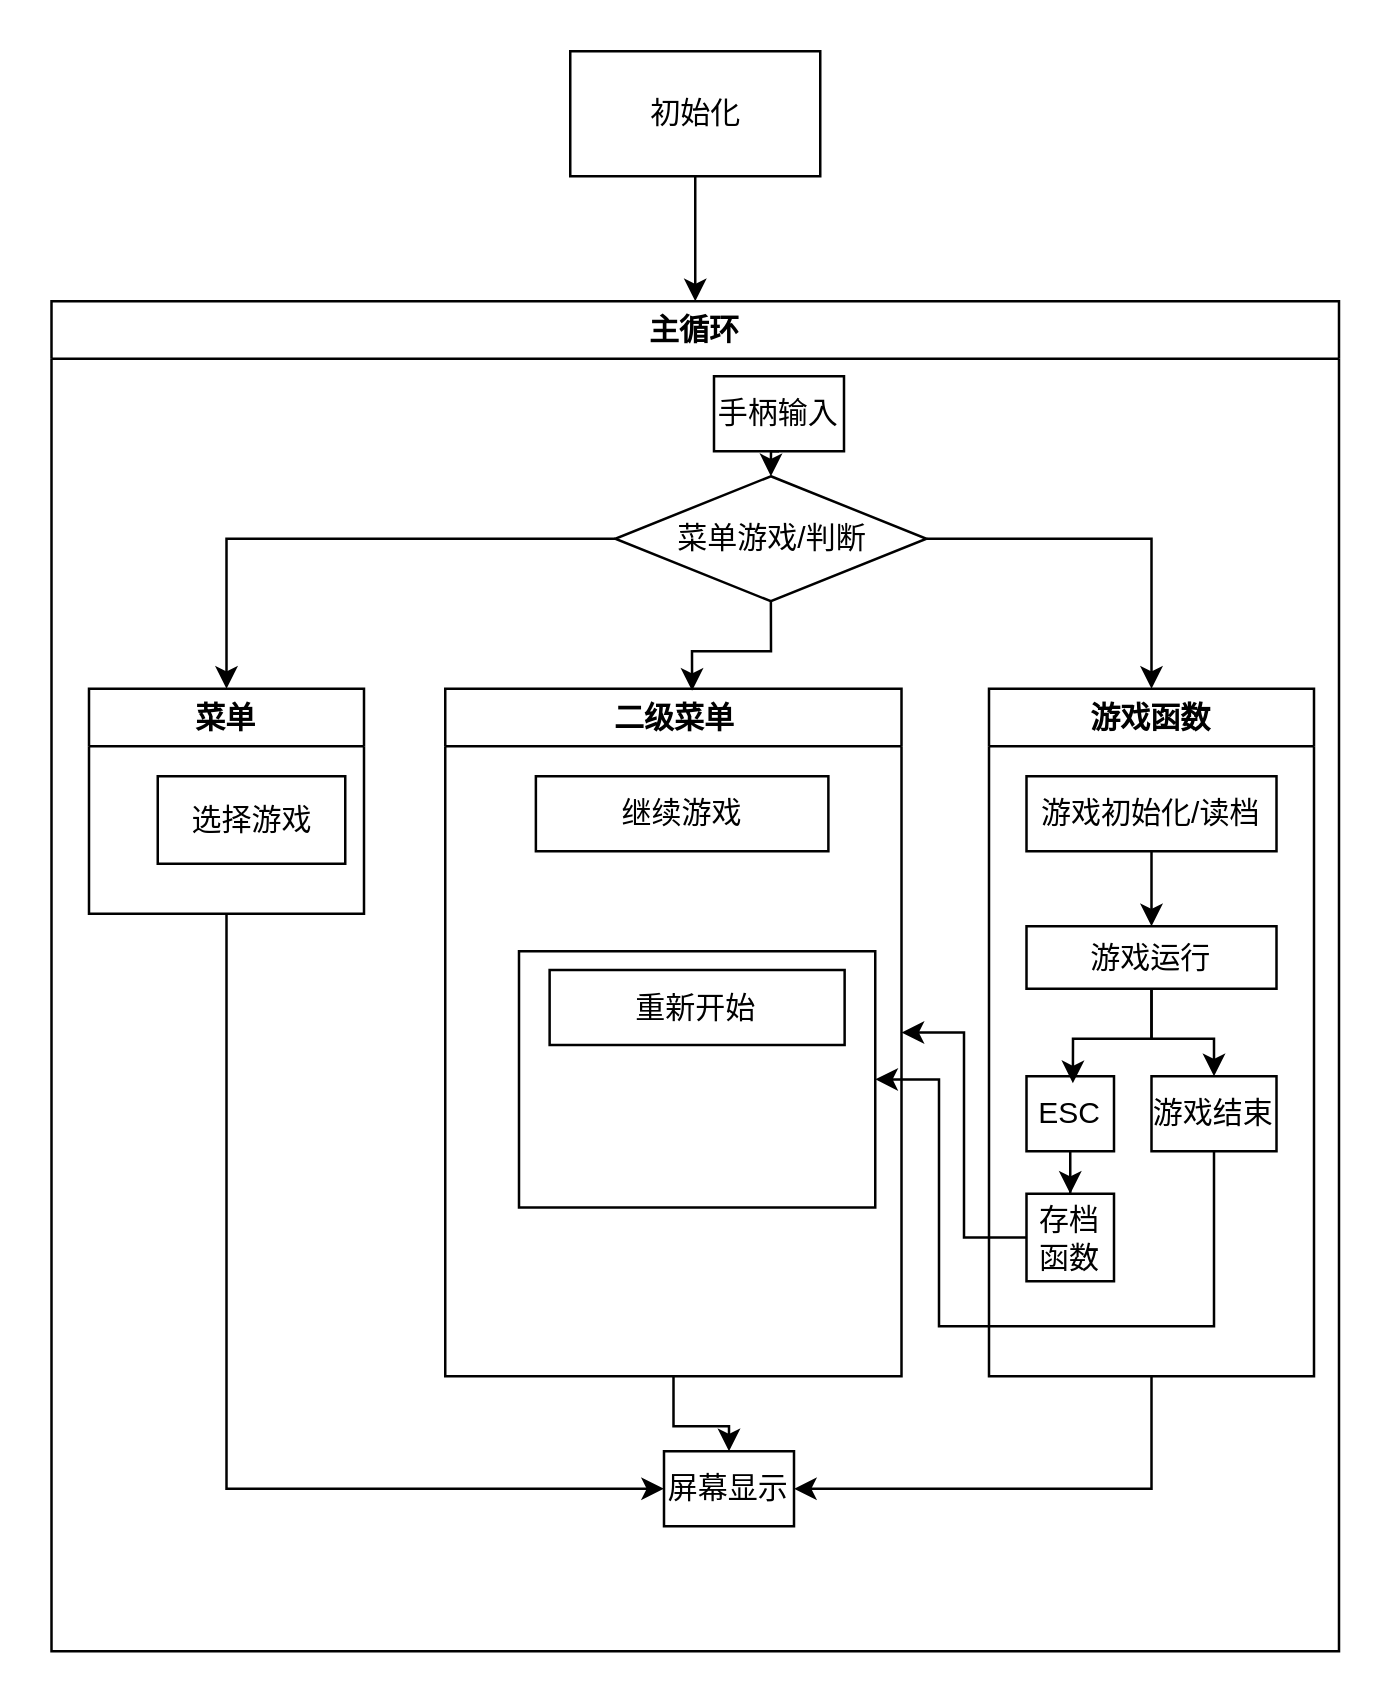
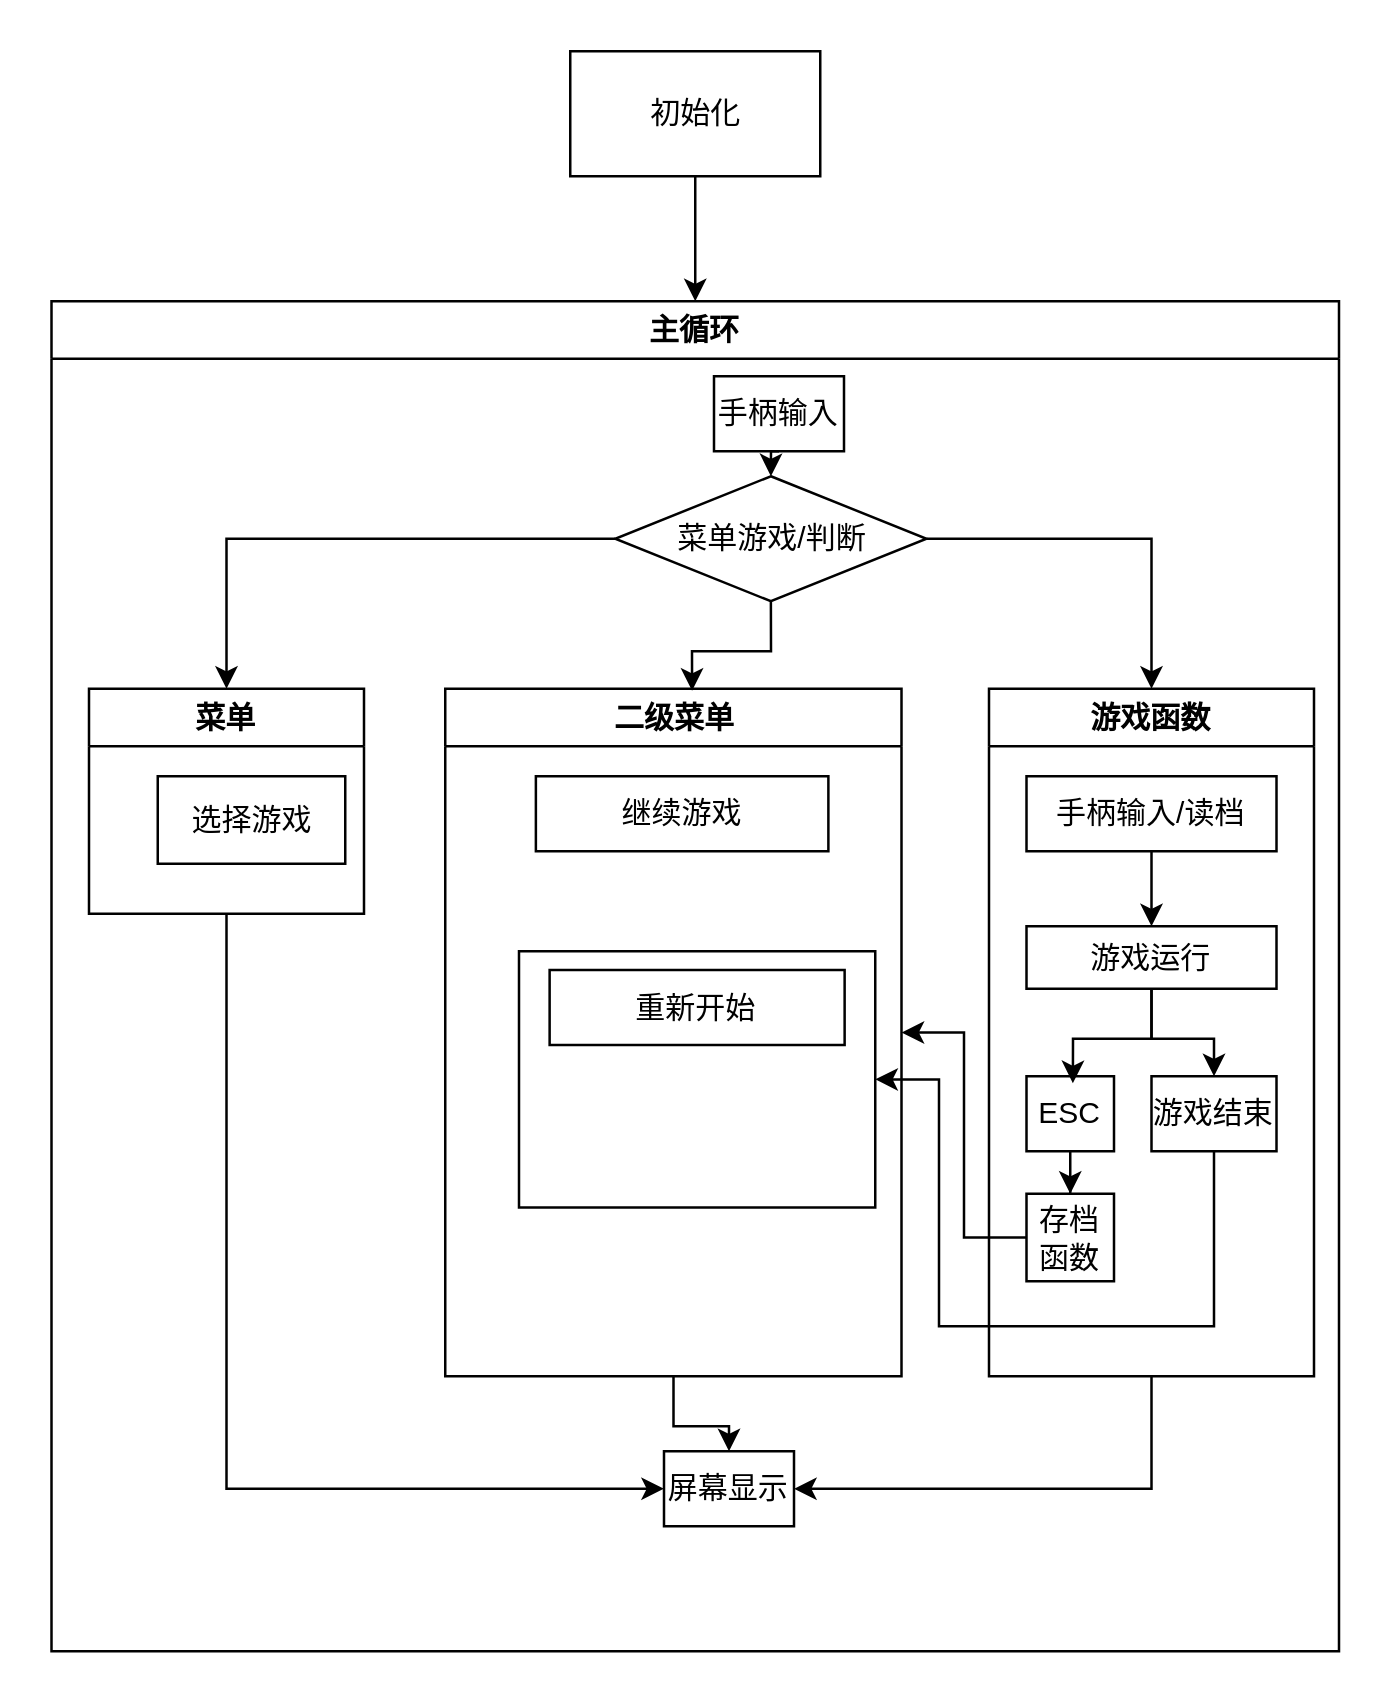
node "游戏初始化/读档": label "游戏初始化/读档" -> "手柄输入/读档"
